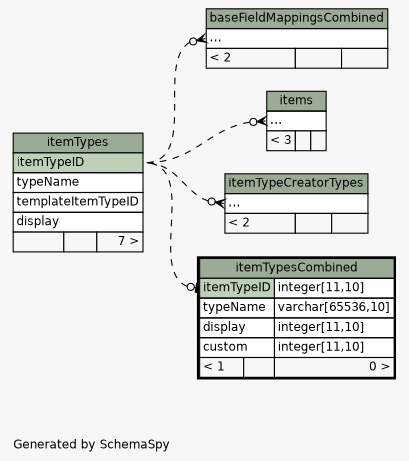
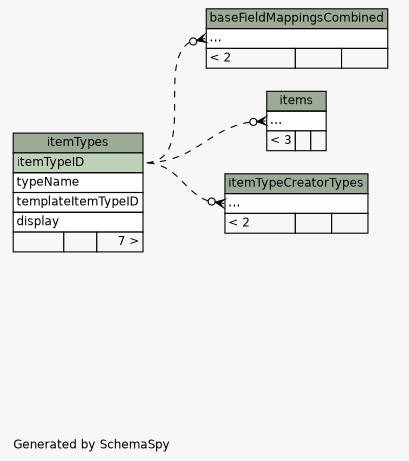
node "itemTypesCombined": removed
